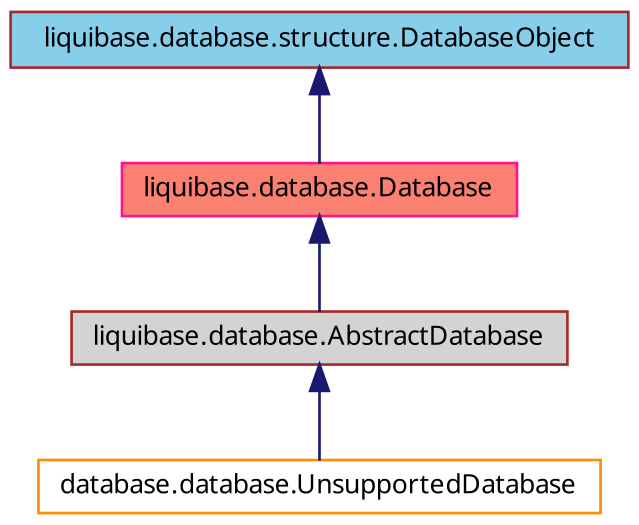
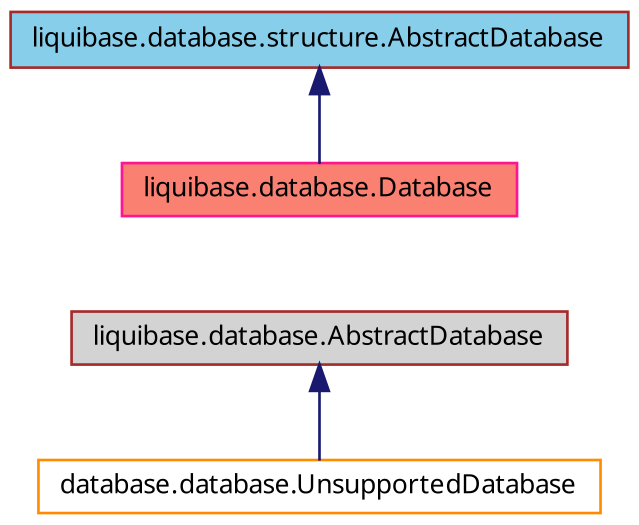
node "liquibase.database.structure.DatabaseObject": label "liquibase.database.structure.DatabaseObject" -> "liquibase.database.structure.AbstractDatabase"
edge "liquibase.database.AbstractDatabase" -> "liquibase.database.Database": removed
